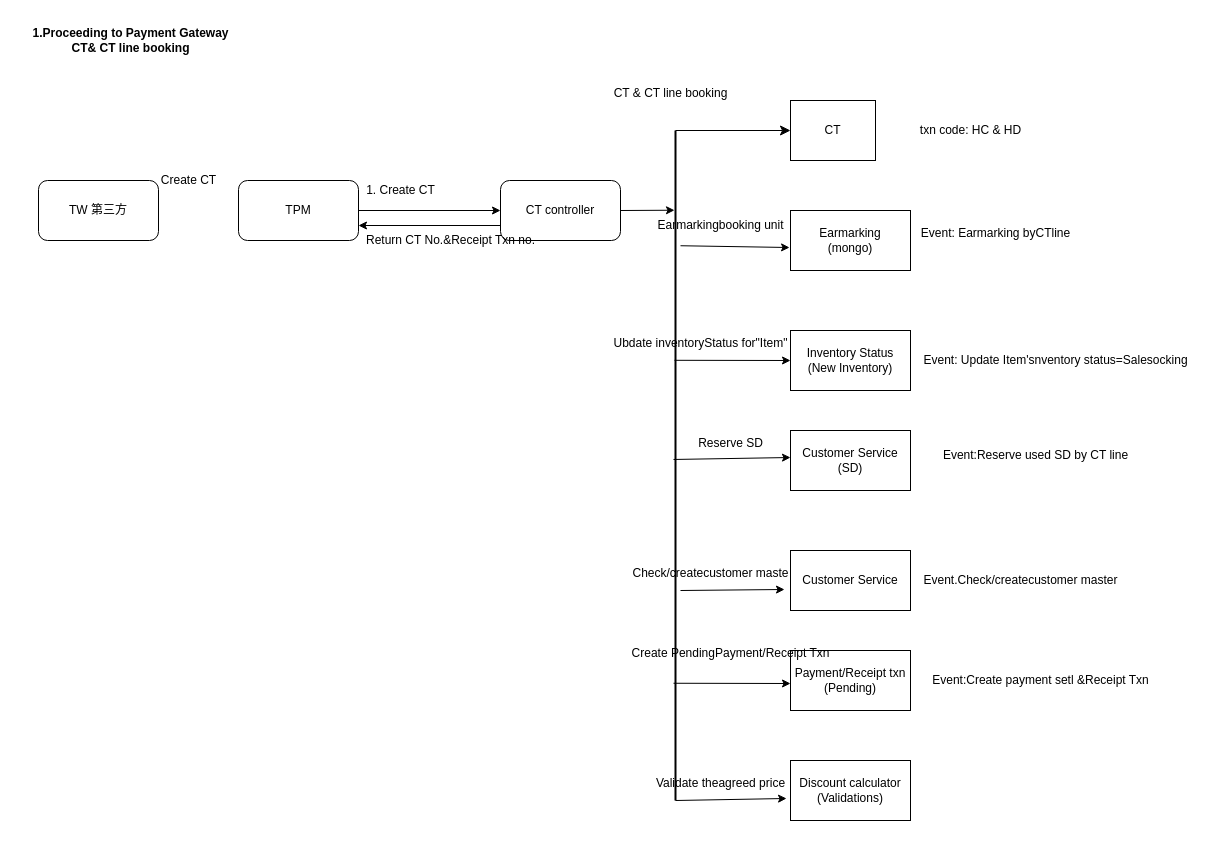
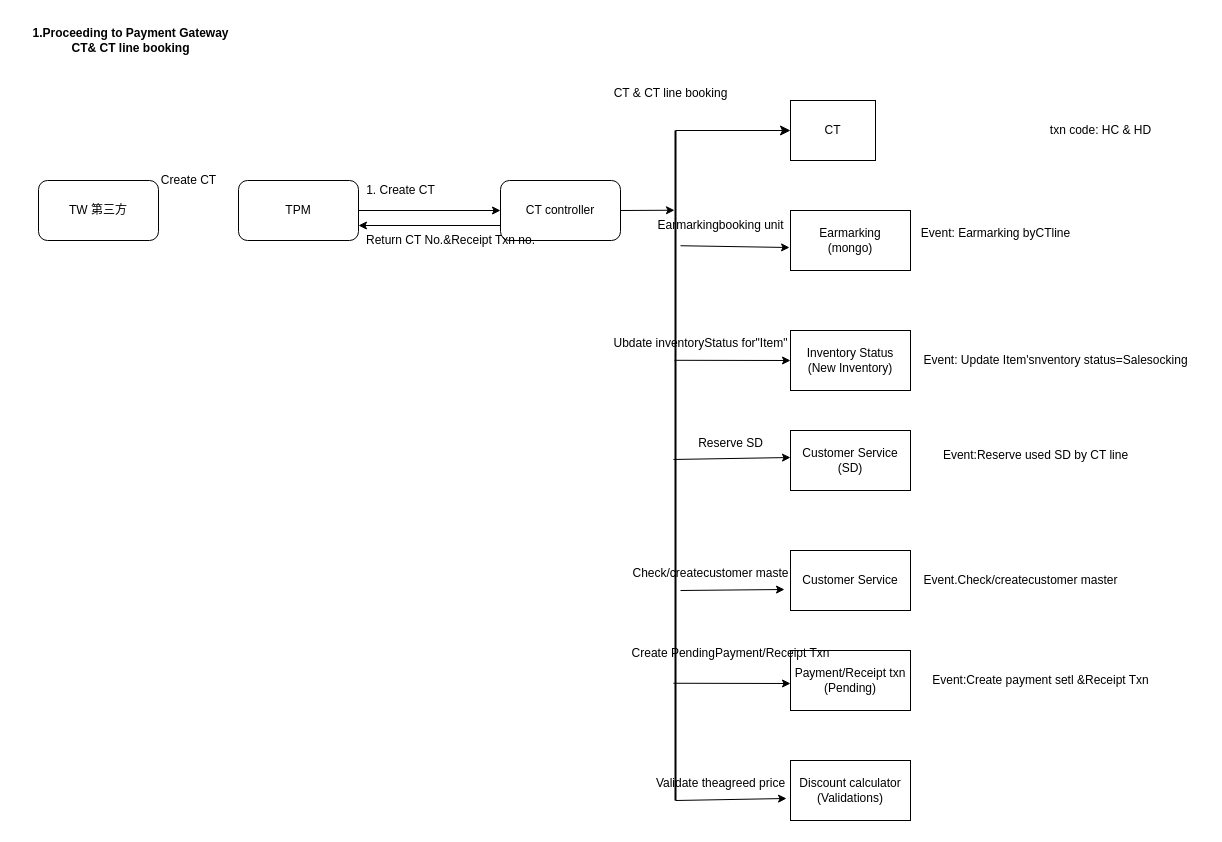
node "txn code: HC & HD": moved (971, 131) -> (1101, 131)
